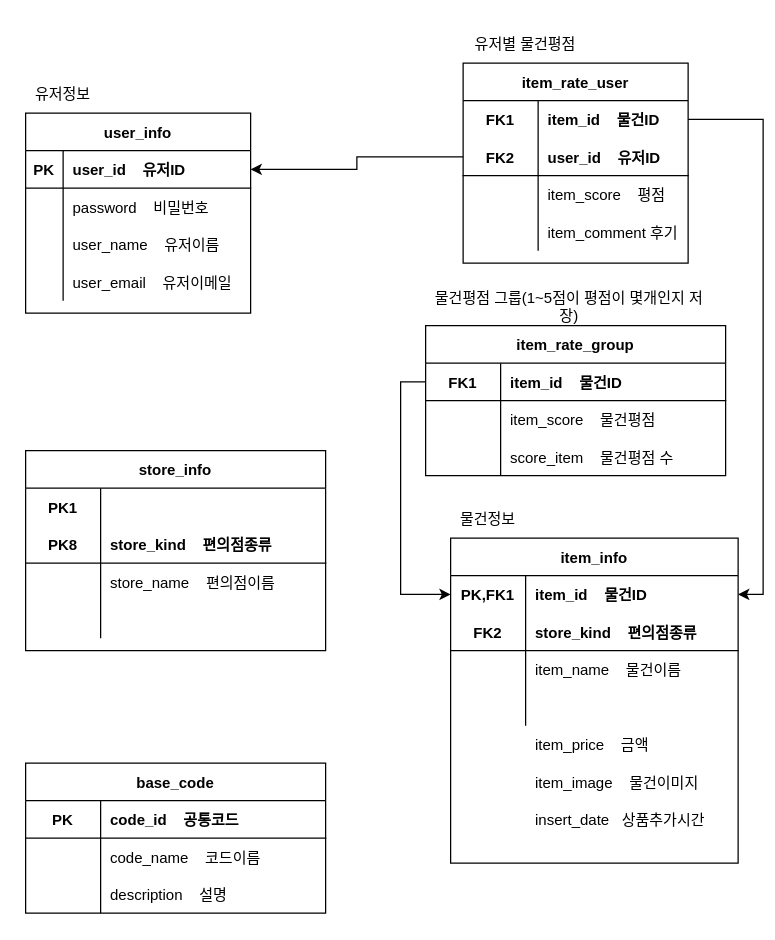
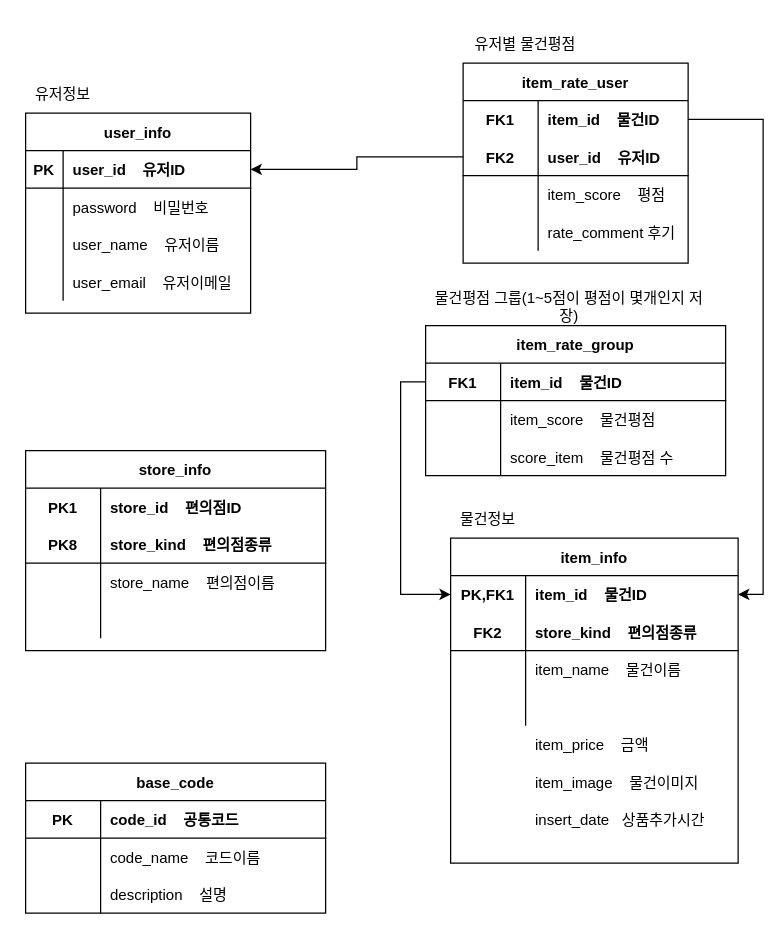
node "item_comment 후기": label "item_comment 후기" -> "rate_comment 후기"
node "store_id 편의점ID": added
